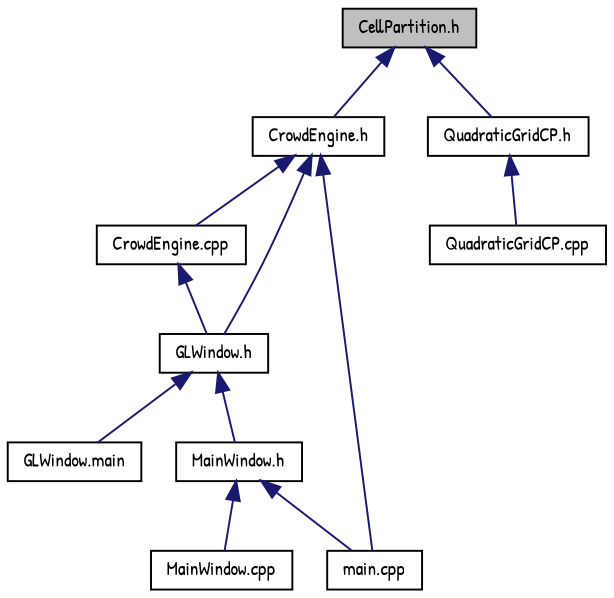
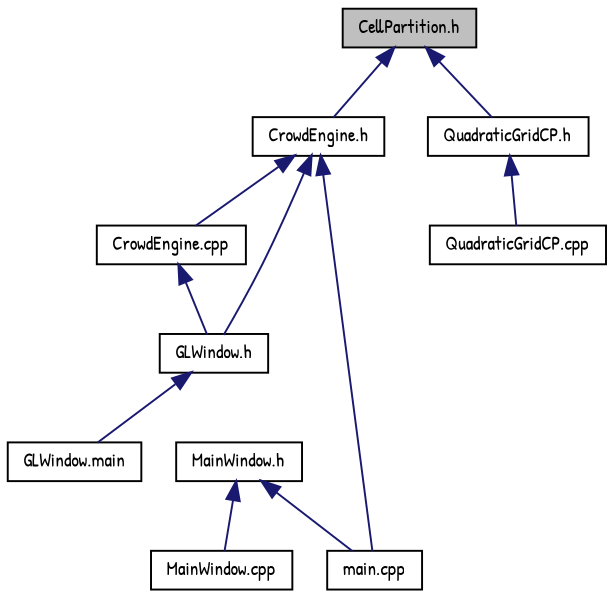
edge "MainWindow.h" -> "GLWindow.h": removed
